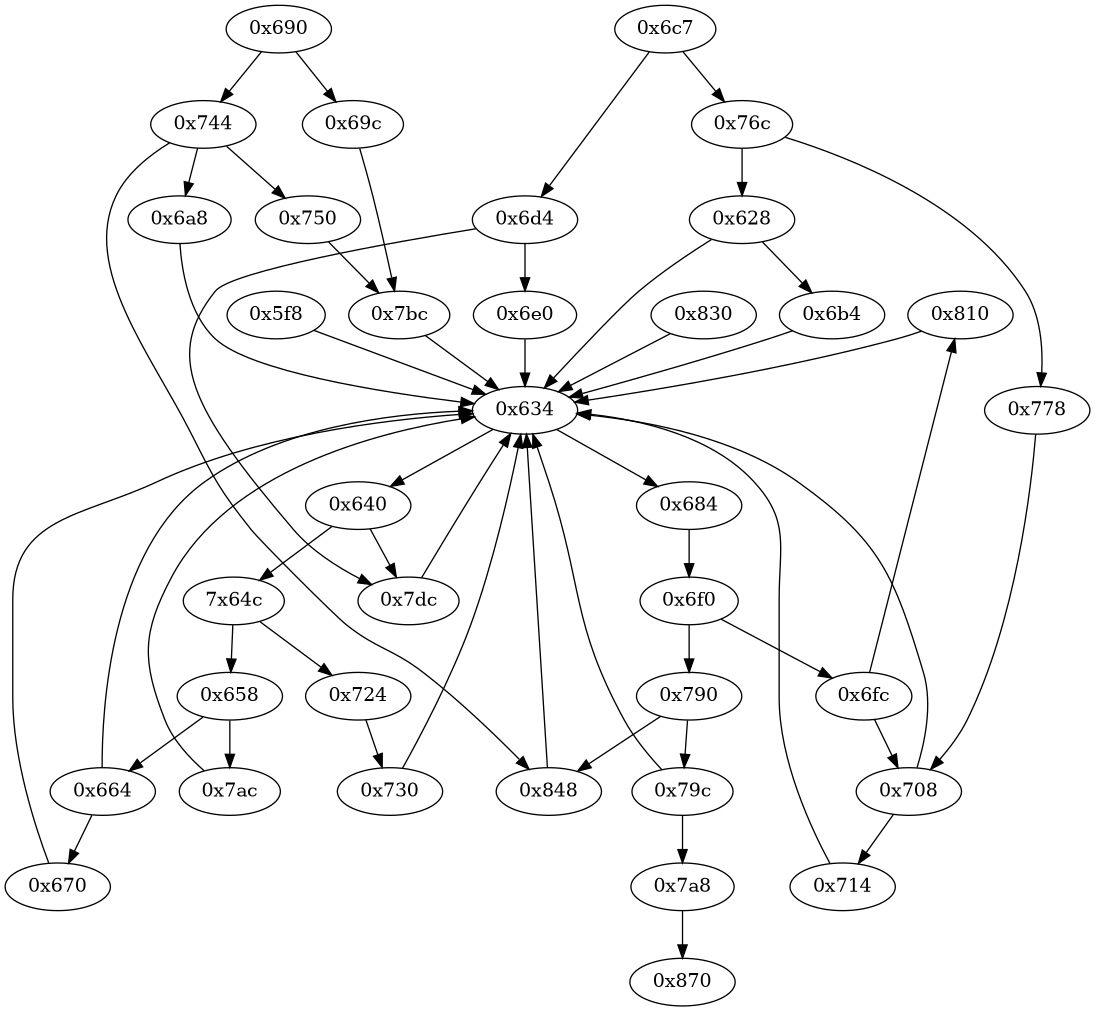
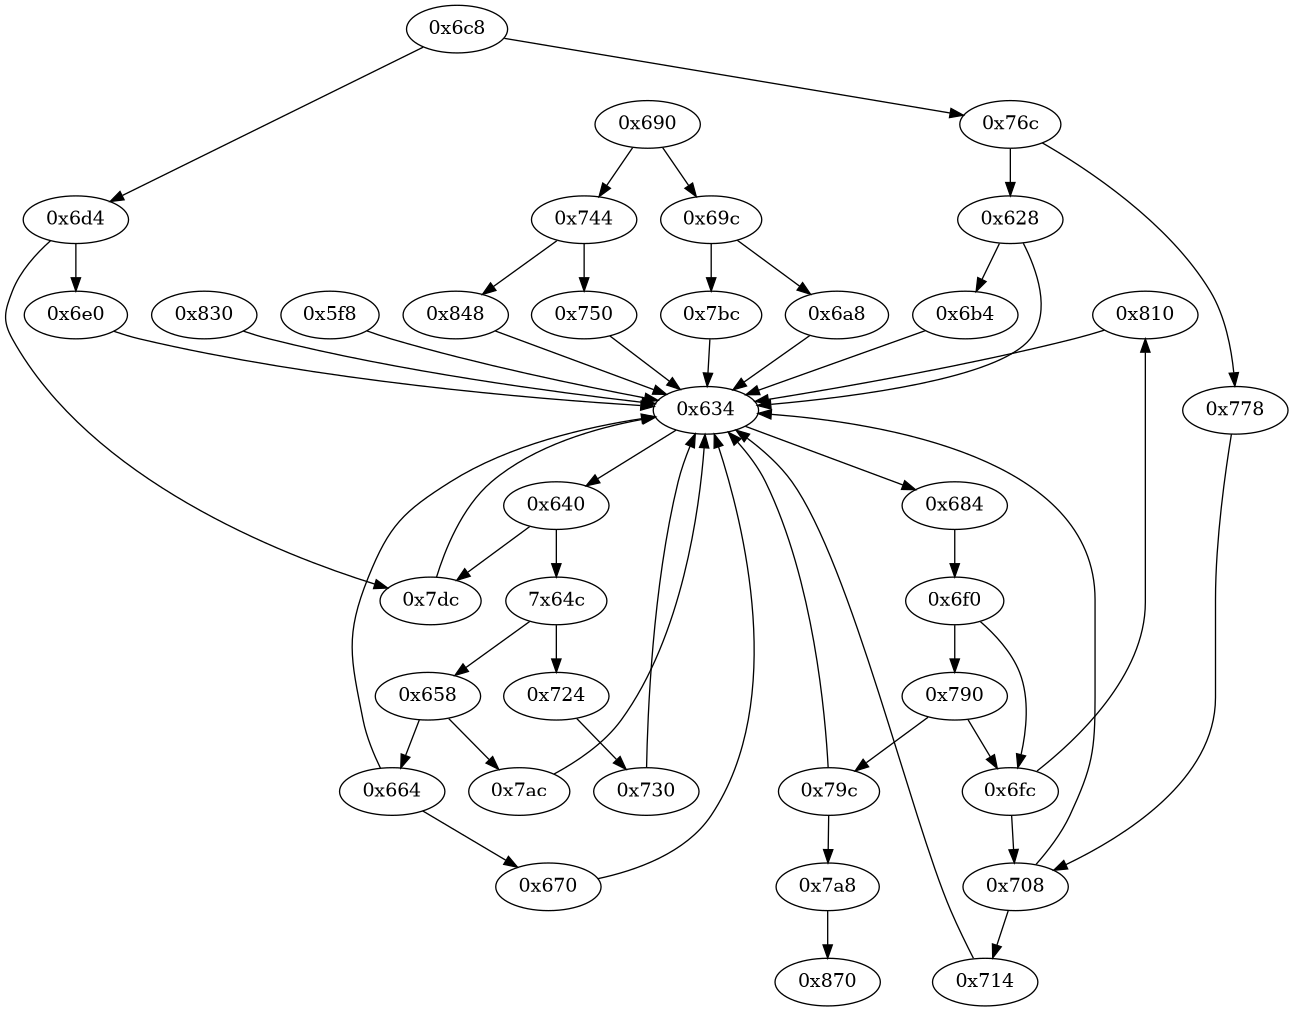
node "0x6c7": label "0x6c7" -> "0x6c8"
edge "0x744" -> "0x6a8": now "0x69c" -> "0x6a8"
edge "0x750" -> "0x7bc": now "0x750" -> "0x634"
edge "0x790" -> "0x848": now "0x790" -> "0x6fc"
